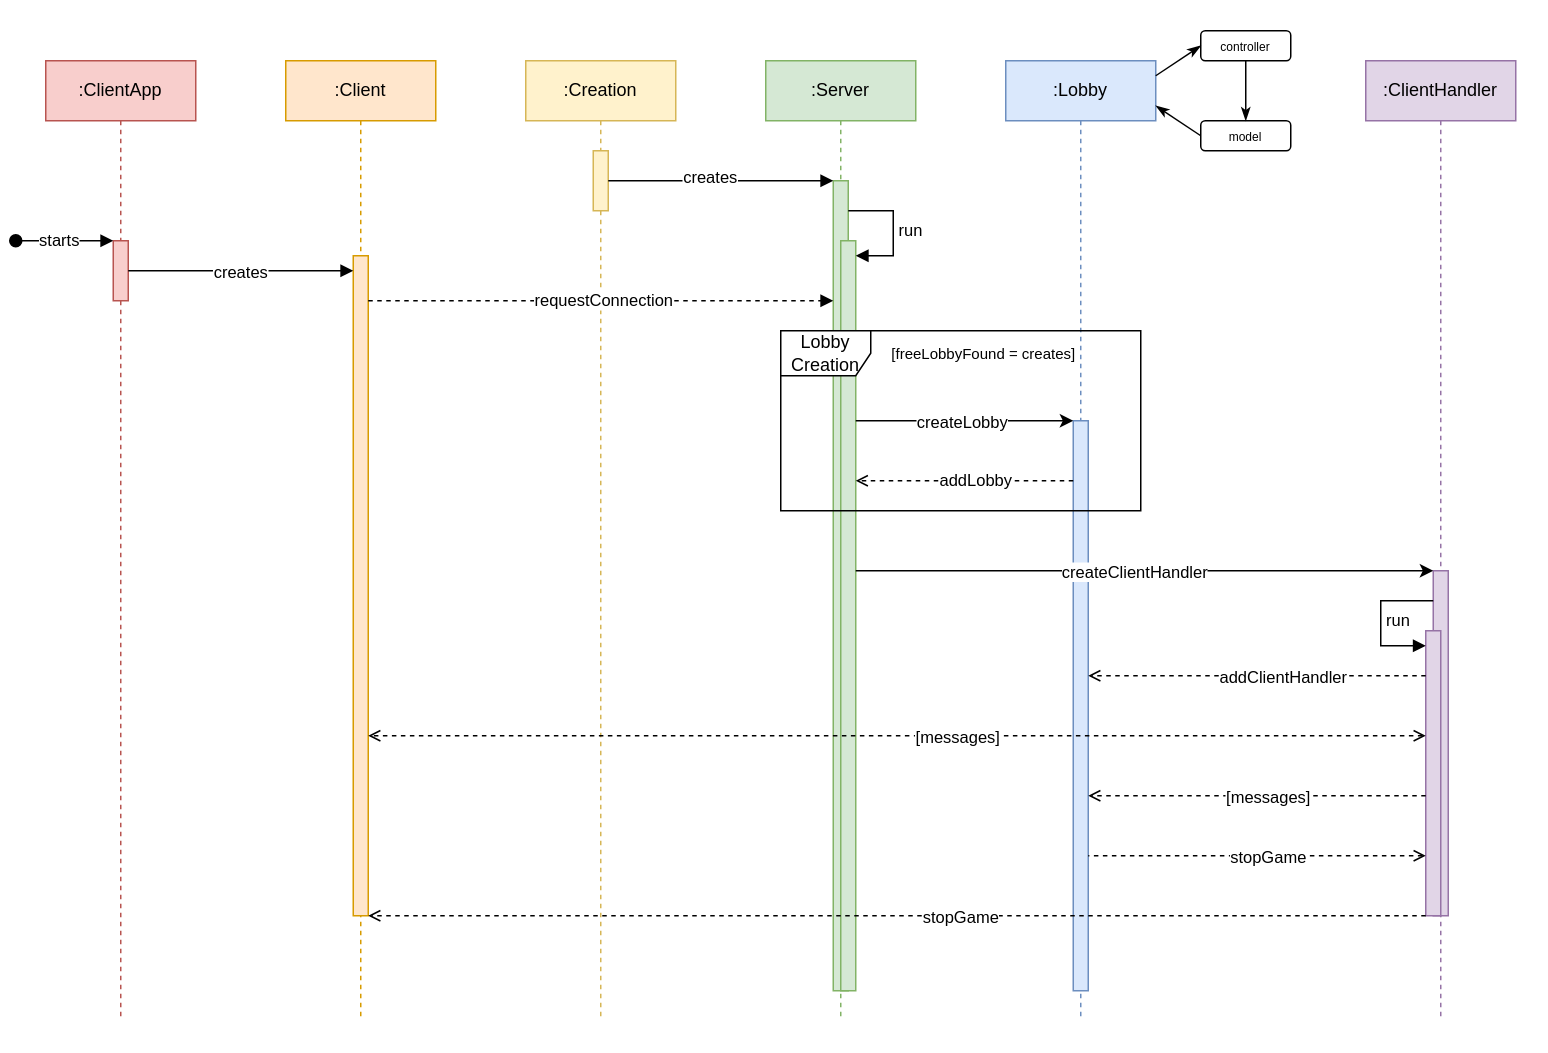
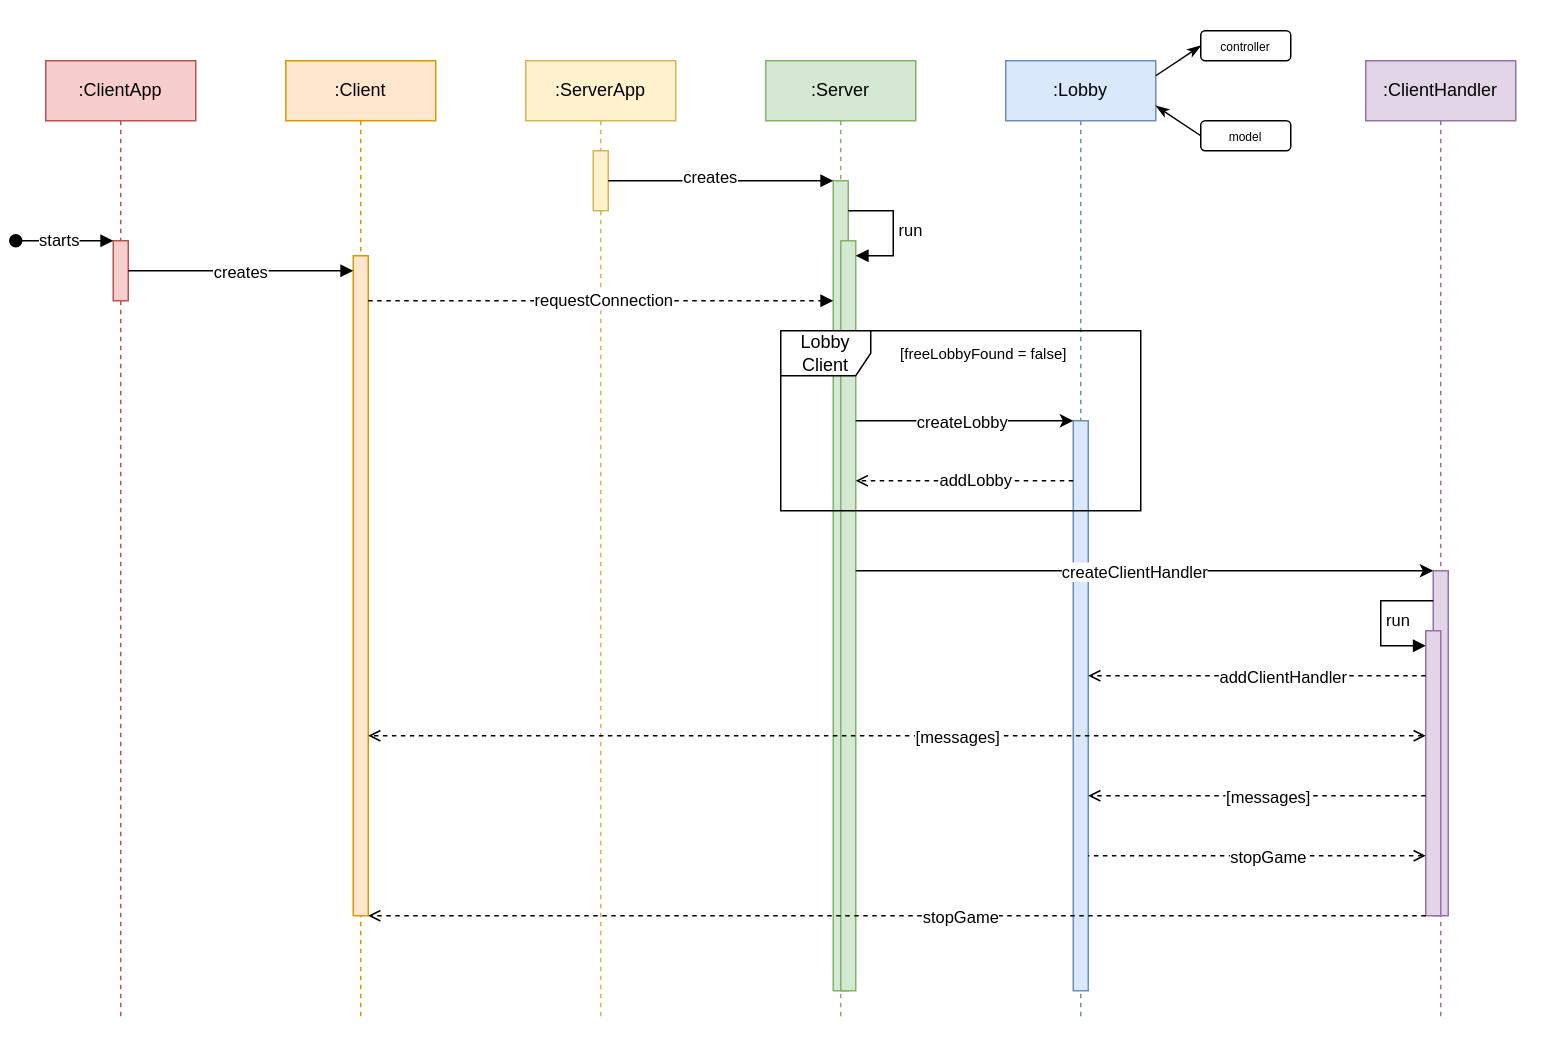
edge "controller" -> "model": removed
node ":Creation": label ":Creation" -> ":ServerApp"
node "Lobby Creation": label "Lobby Creation" -> "Lobby Client"
node "[freeLobbyFound = creates]": label "[freeLobbyFound = creates]" -> "[freeLobbyFound = false]"
